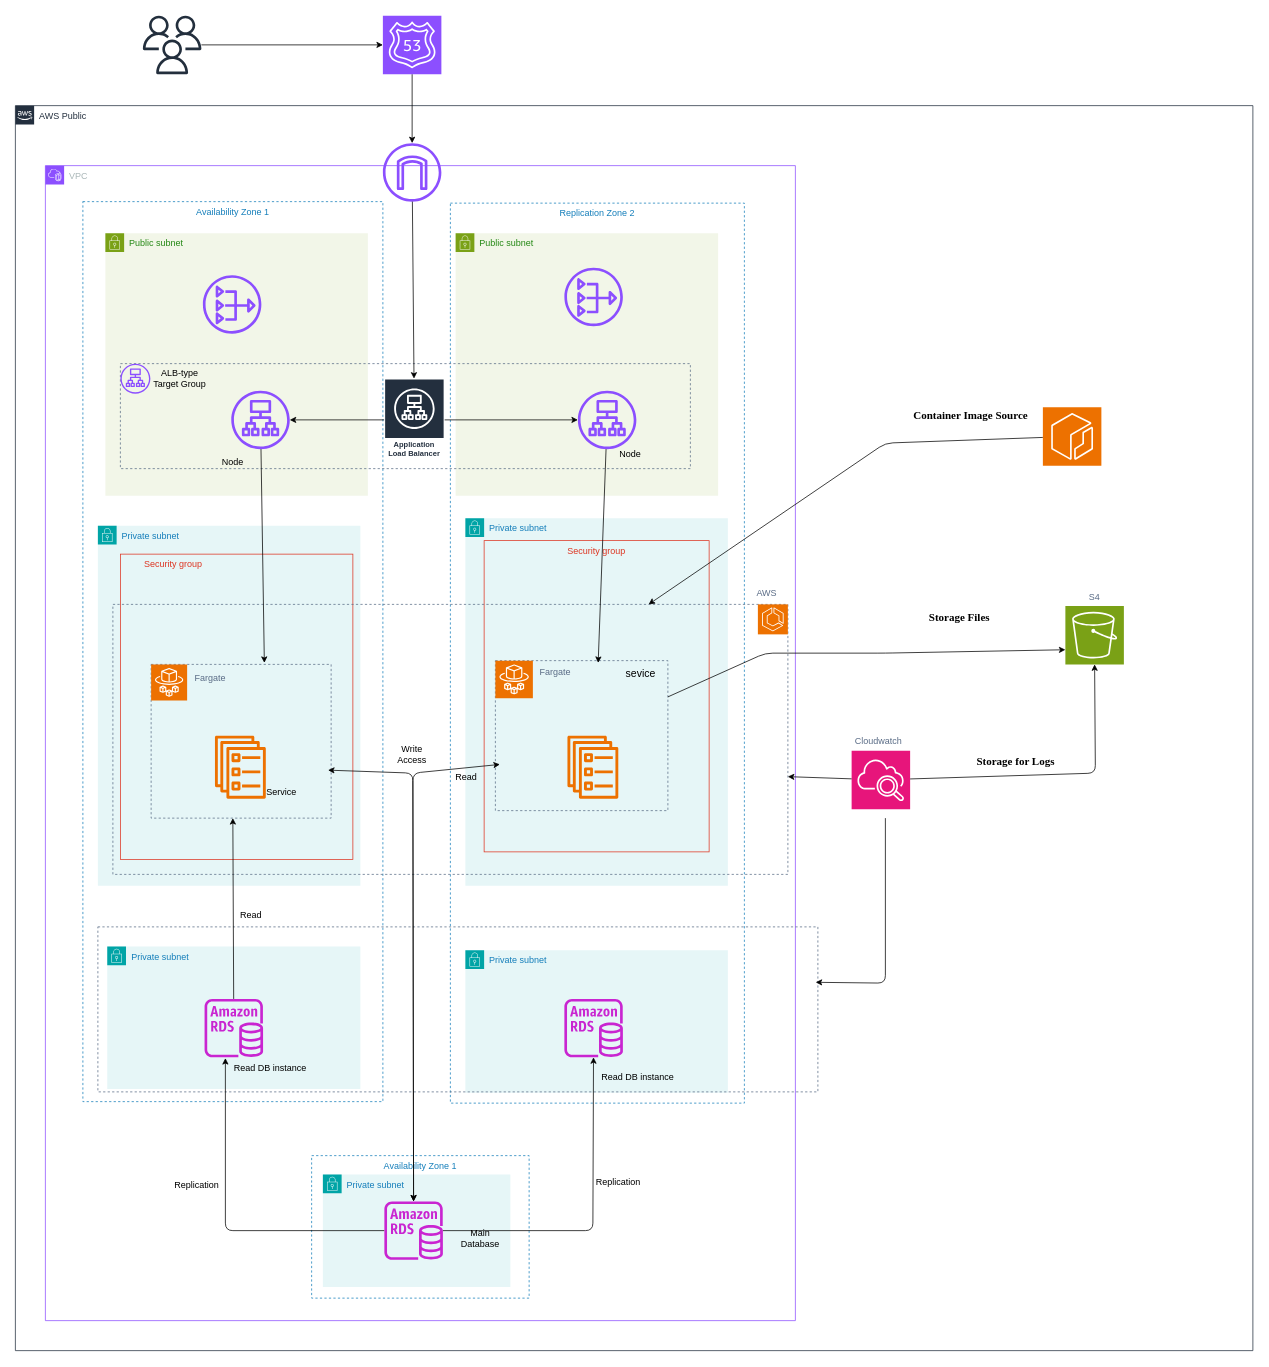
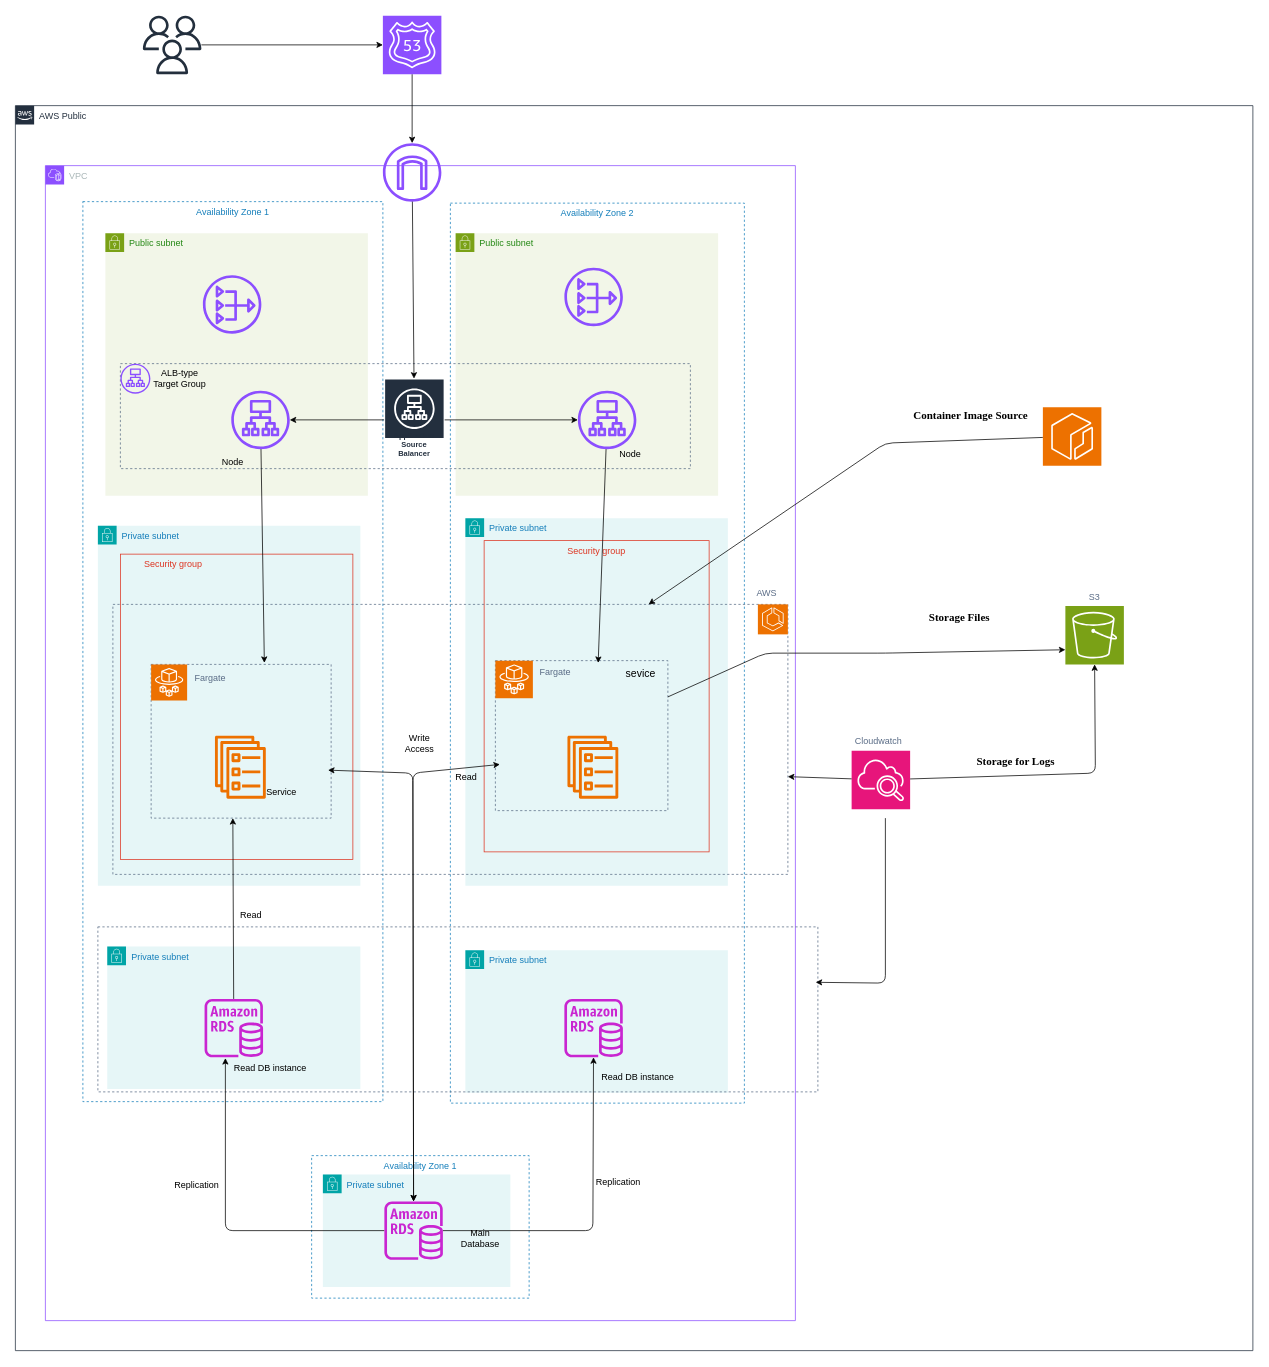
node "Replication Zone 2": label "Replication Zone 2" -> "Availability Zone 2"
node "Application Load Balancer": label "Application Load Balancer" -> "Application Source Balancer"
node "S4": label "S4" -> "S3"
node "Write Access": moved (412, 754) -> (420, 743)
